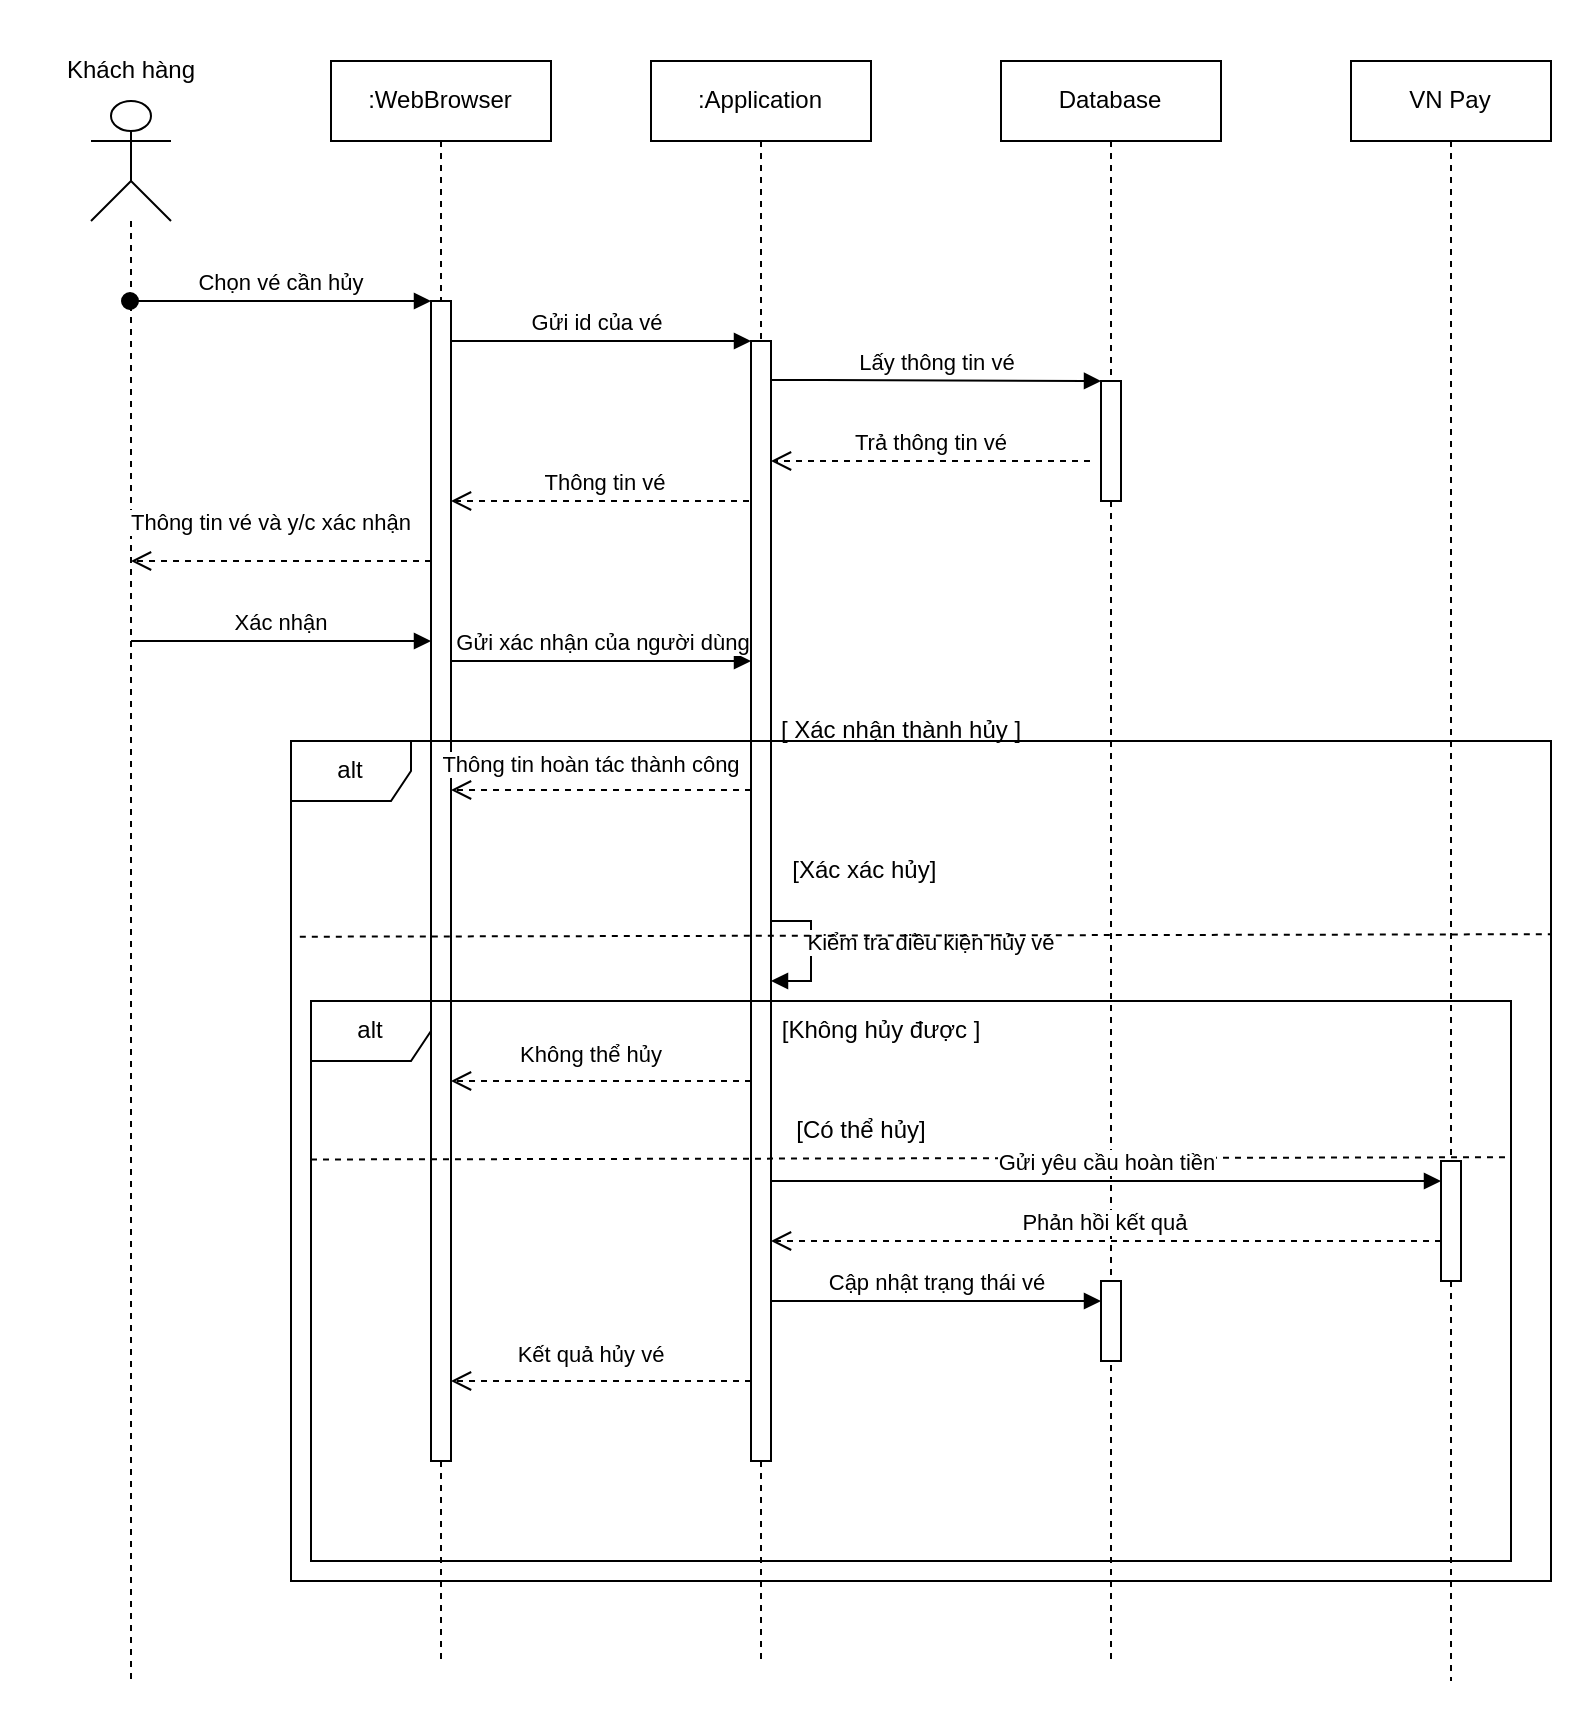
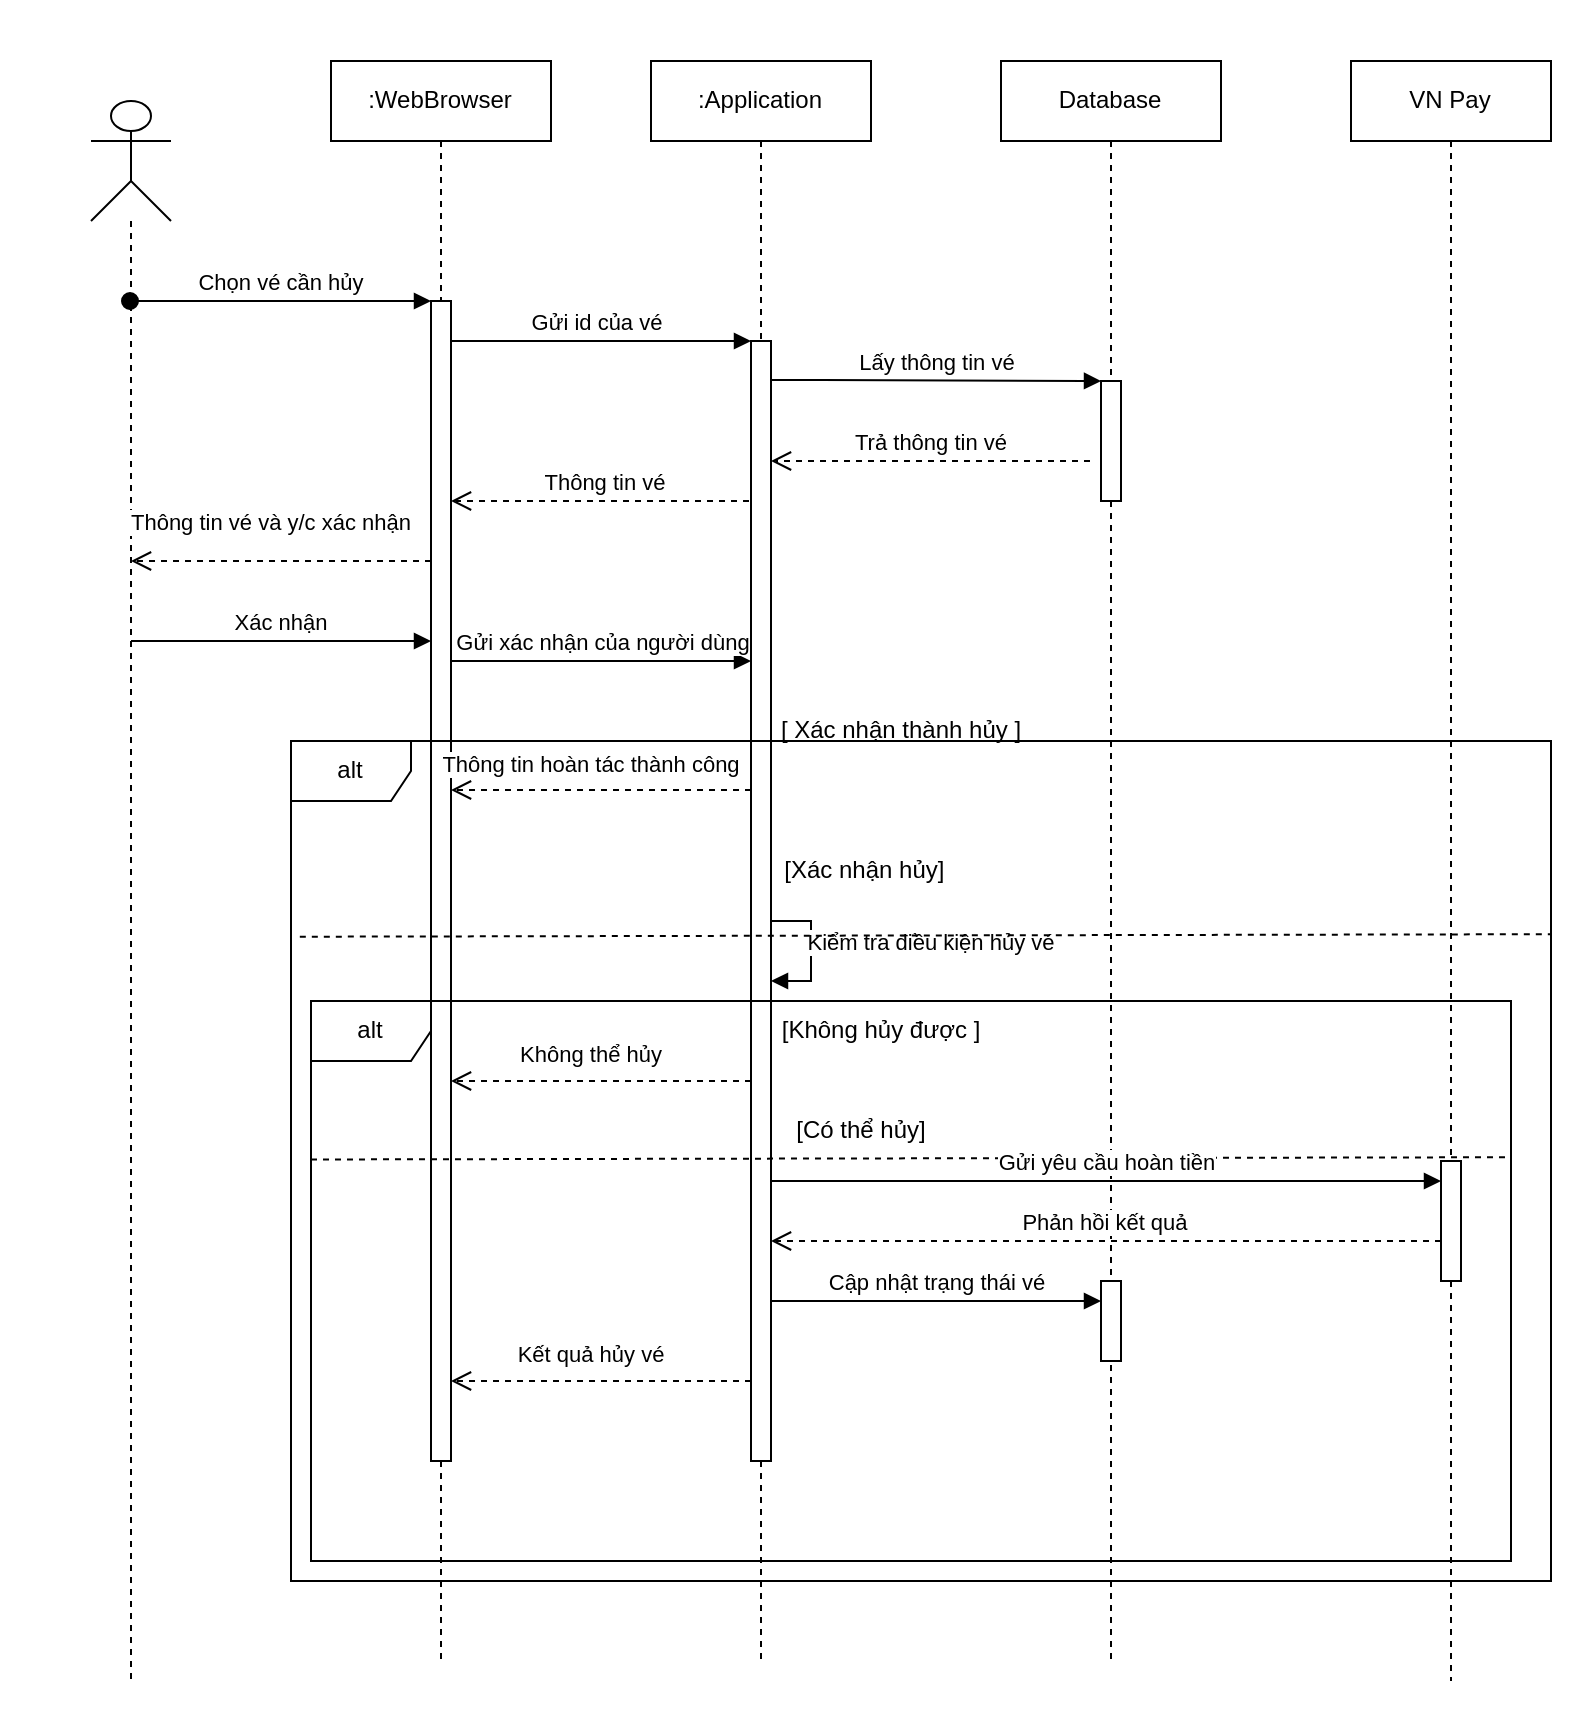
node "Khách hàng": removed
node "[Xác xác hủy]": label "[Xác xác hủy]" -> "[Xác nhận hủy]"
